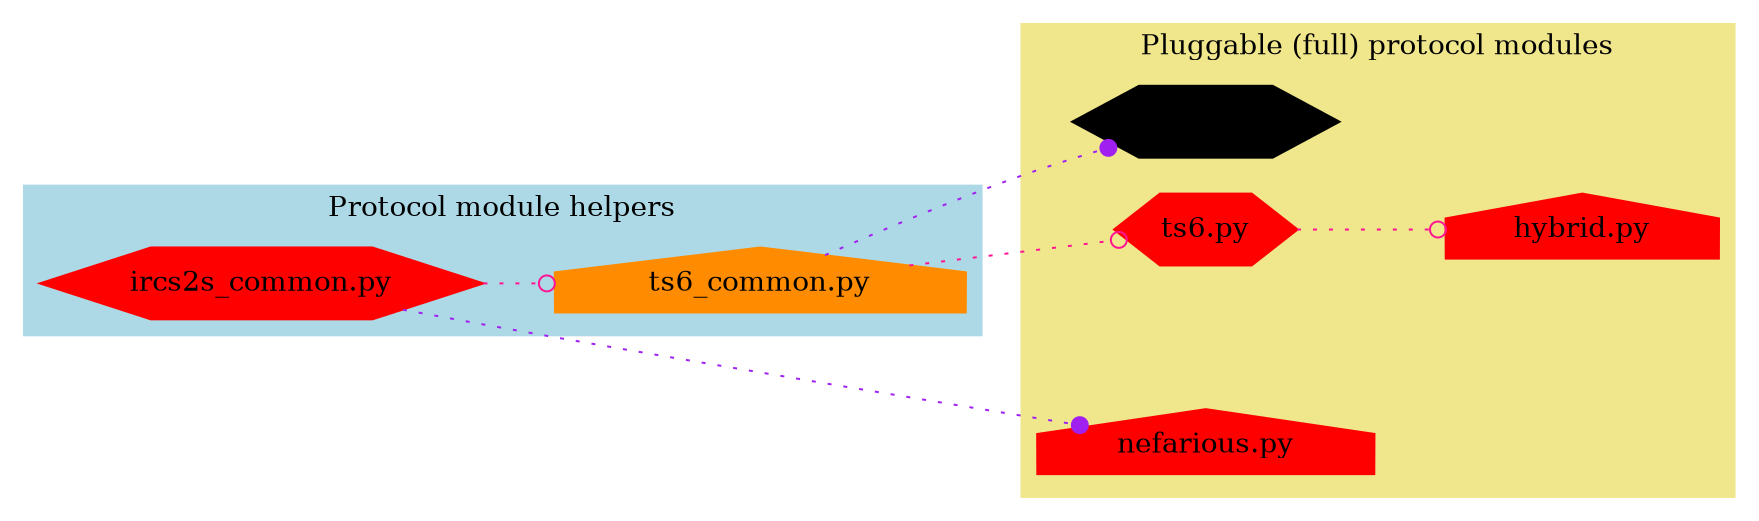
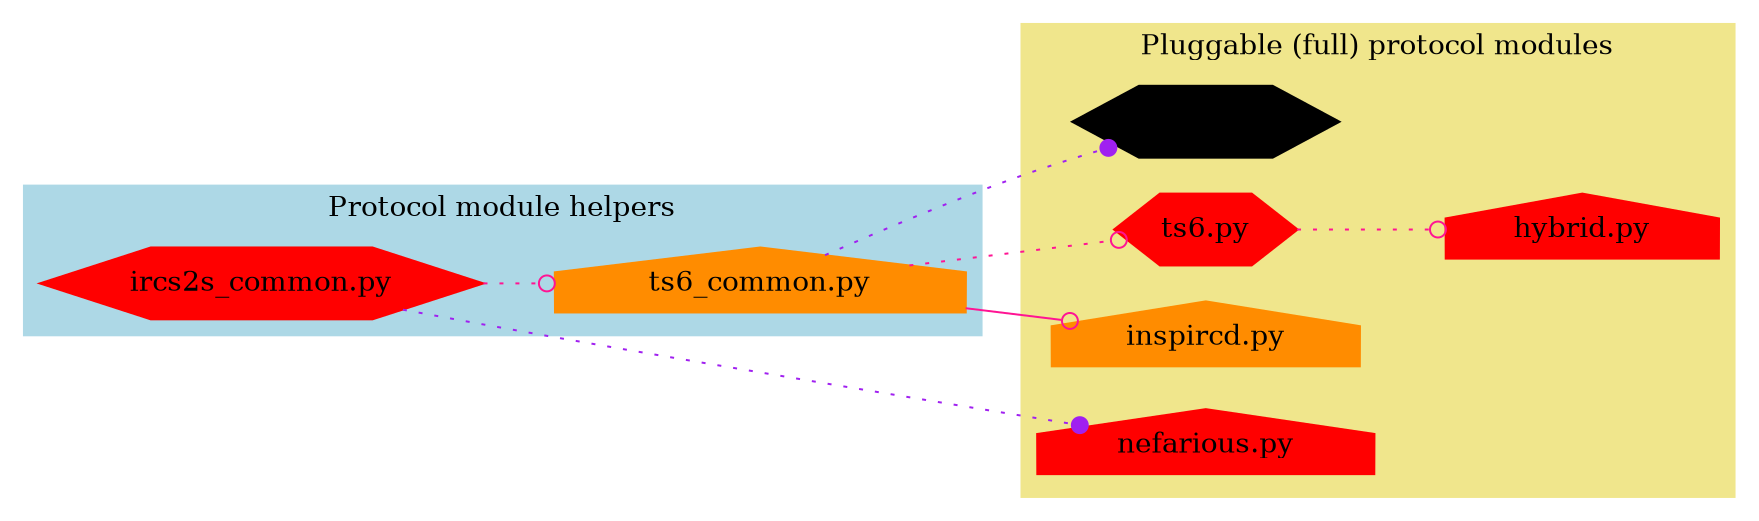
node "inspircd.py": added
